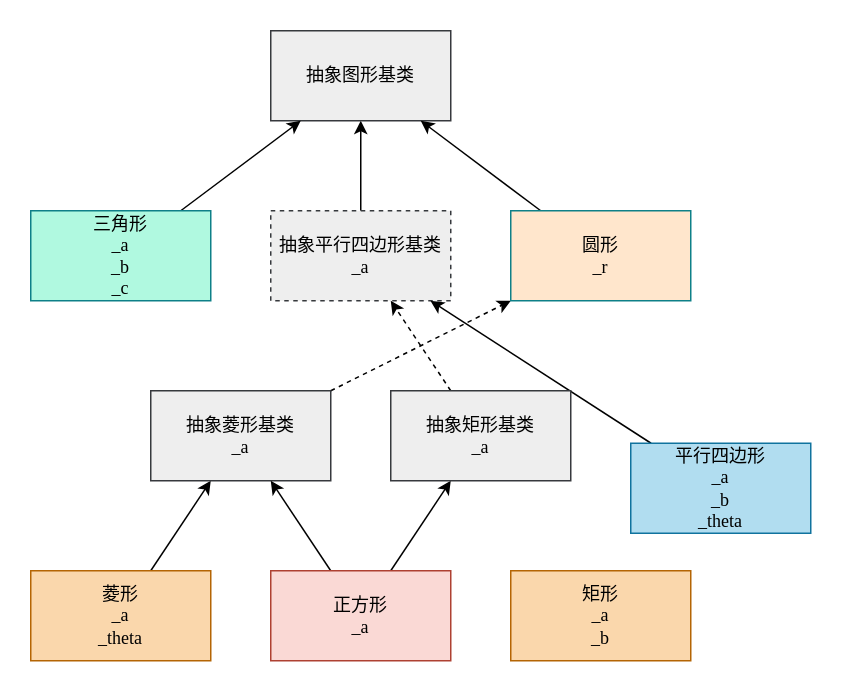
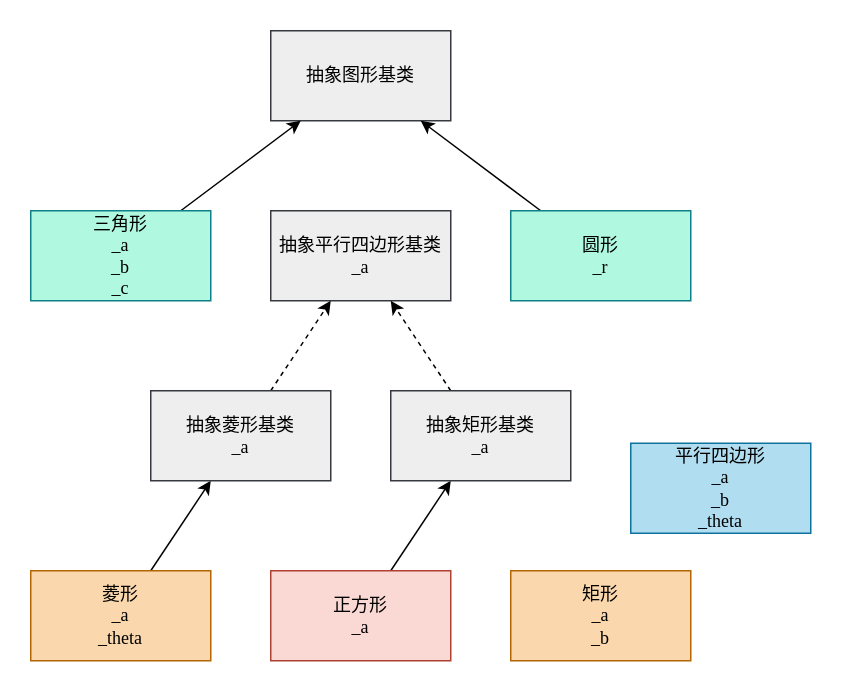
edge "抽象平行四边形基类 _a" -> "抽象图形基类": removed
node "抽象平行四边形基类 _a": style dashed -> solid
node "圆形 _r": fillcolor #ffe6cc -> #b0f9e0
edge "抽象菱形基类 _a" -> "圆形 _r": now "抽象菱形基类 _a" -> "抽象平行四边形基类 _a"
edge "平行四边形 _a _b _theta" -> "抽象平行四边形基类 _a": removed
edge "正方形 _a" -> "抽象菱形基类 _a": removed
